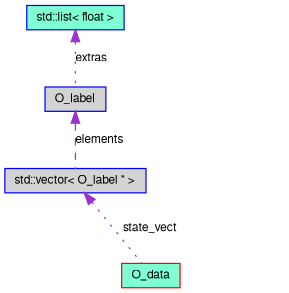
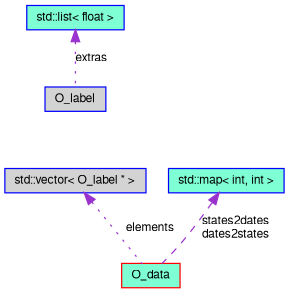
edge "std::vector< O_label * >" -> "O_label": removed, label "elements"
node "std::map< int, int >": added
edge "O_data" -> "std::vector< O_label * >": label "state_vect" -> "elements"
